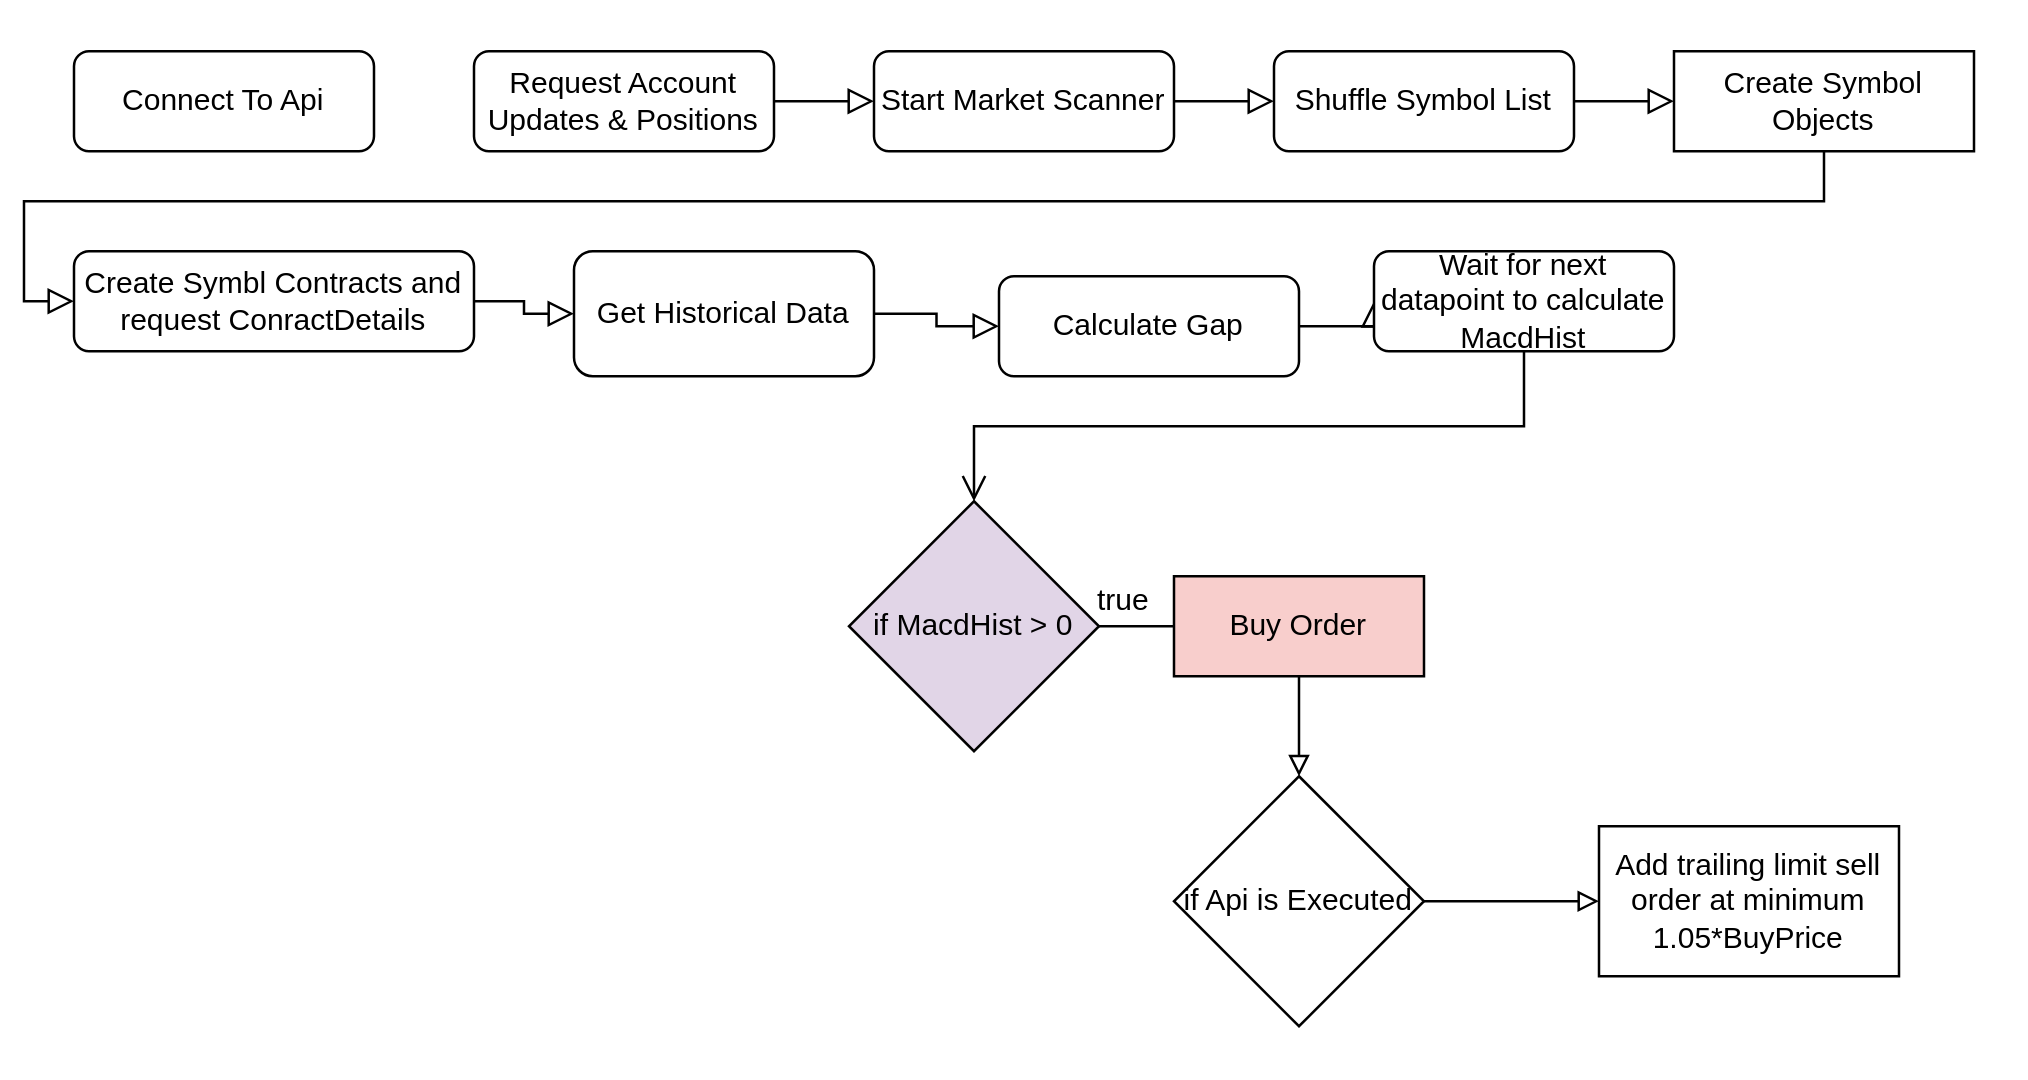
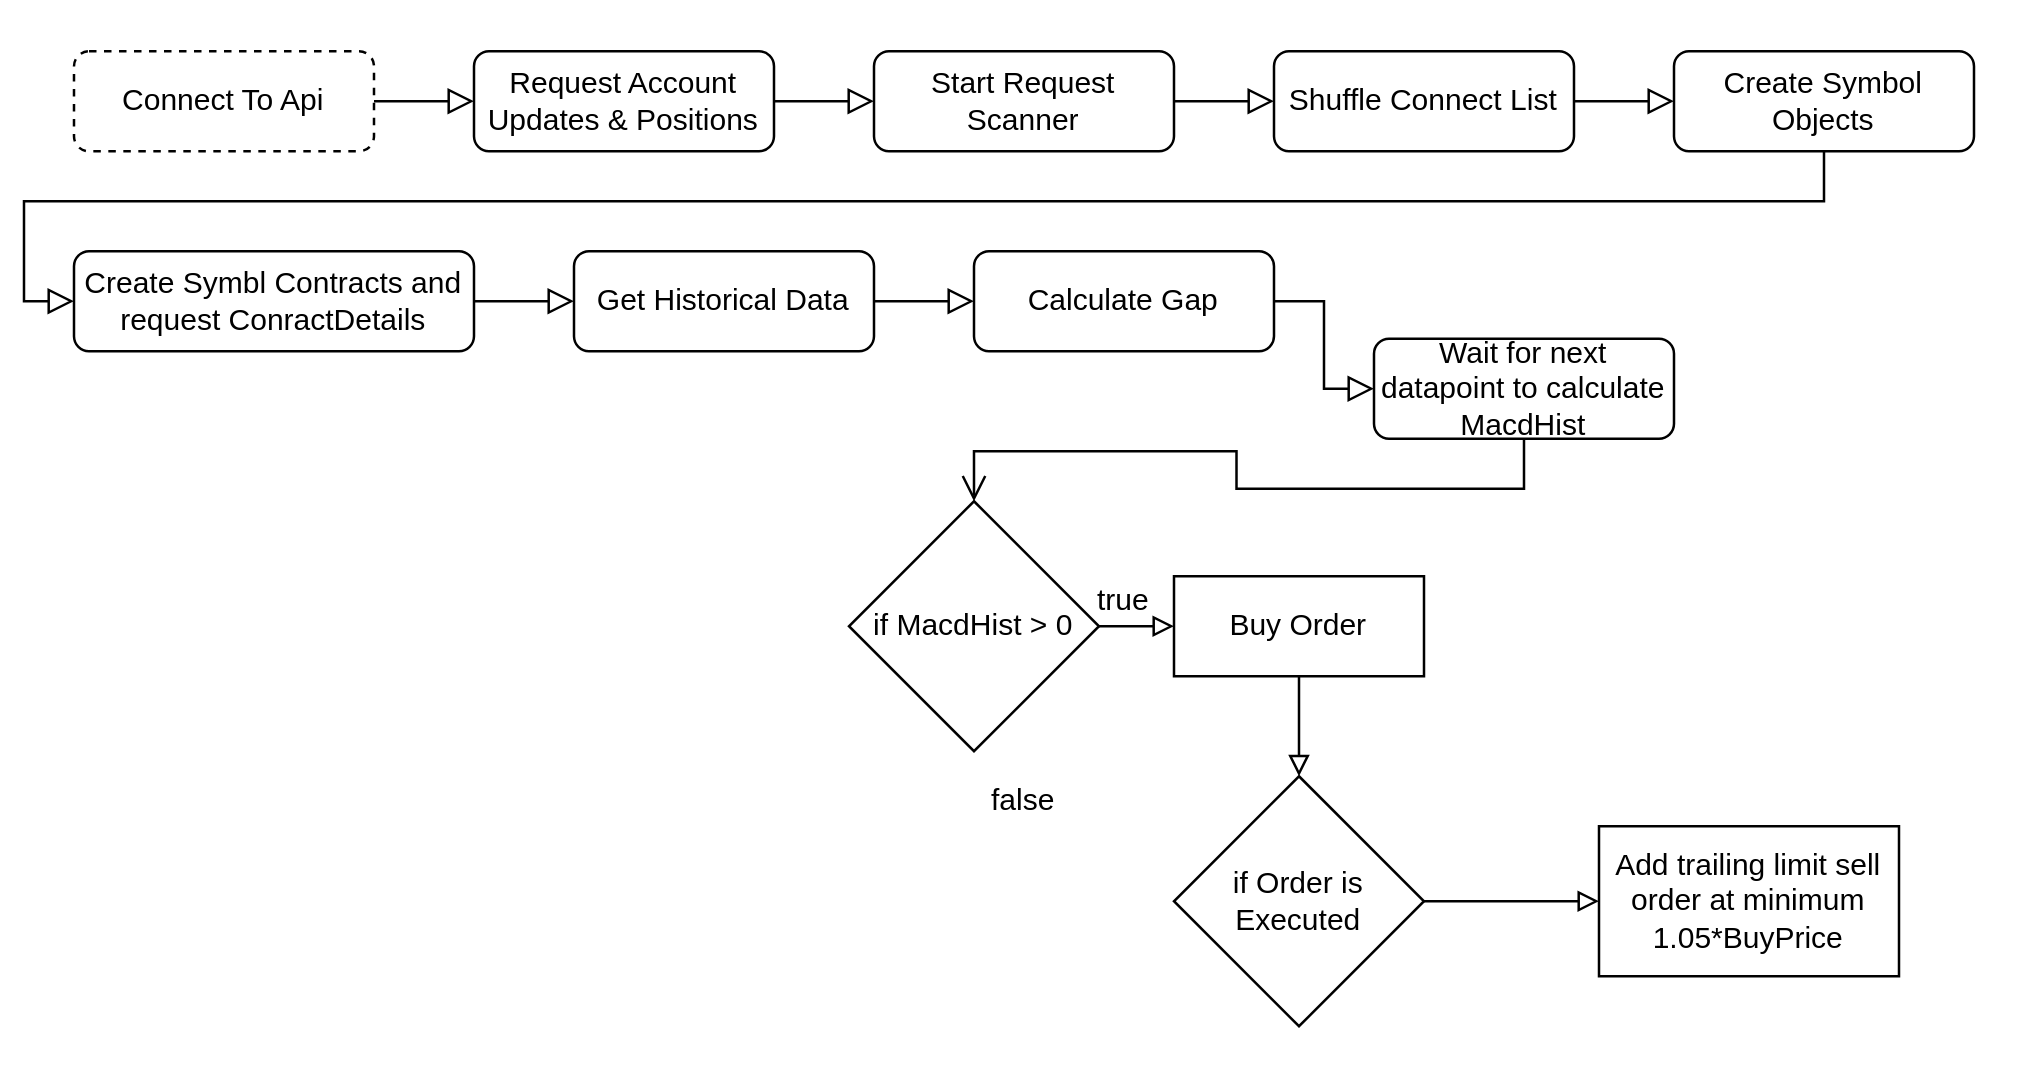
node "Connect To Api": style solid -> dashed
edge "Connect To Api" -> "Request Account Updates & Positions": added
node "Start Market Scanner": label "Start Market Scanner" -> "Start Request Scanner"
node "Shuffle Symbol List": label "Shuffle Symbol List" -> "Shuffle Connect List"
node "Create Symbol Objects": shape rectangle -> rounded rectangle
node "Wait for next datapoint to calculate MacdHist": moved (1524, 301) -> (1524, 389)
node "Get Historical Data": size 300x125 -> 300x100
node "Calculate Gap": moved (1149, 326) -> (1124, 301)
node "if MacdHist > 0": fillcolor #e1d5e7 -> #ffffff
edge "if MacdHist > 0" -- "Buy Order": arrowhead none -> block
node "Buy Order": fillcolor #f8cecc -> #ffffff
node "false": added
node "if Api is Executed": label "if Api is Executed" -> "if Order is Executed"
